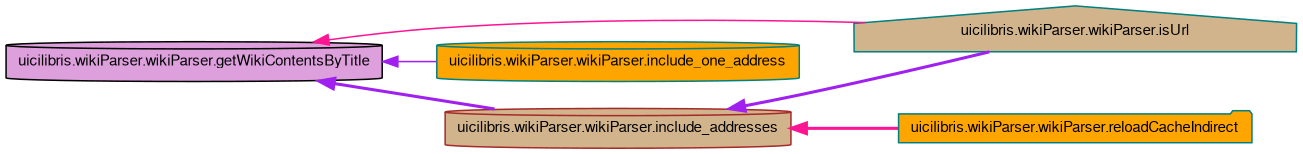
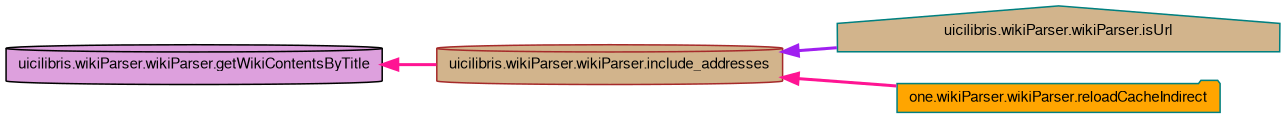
edge "uicilibris.wikiParser.wikiParser.isUrl" -> "uicilibris.wikiParser.wikiParser.getWikiContentsByTitle": removed
node "uicilibris.wikiParser.wikiParser.include_one_address": removed
edge "uicilibris.wikiParser.wikiParser.include_addresses" -> "uicilibris.wikiParser.wikiParser.getWikiContentsByTitle": color purple -> deeppink
node "uicilibris.wikiParser.wikiParser.reloadCacheIndirect": label "uicilibris.wikiParser.wikiParser.reloadCacheIndirect" -> "one.wikiParser.wikiParser.reloadCacheIndirect"
